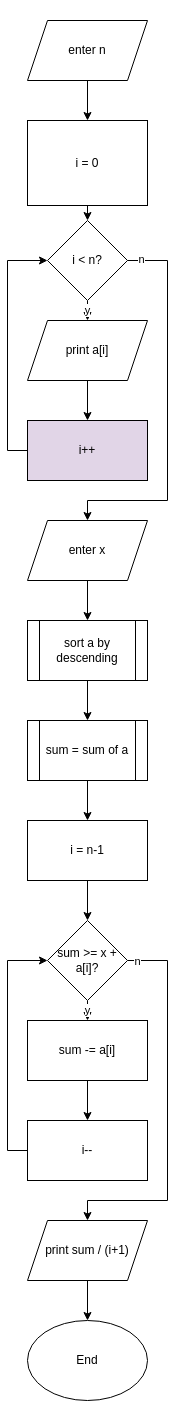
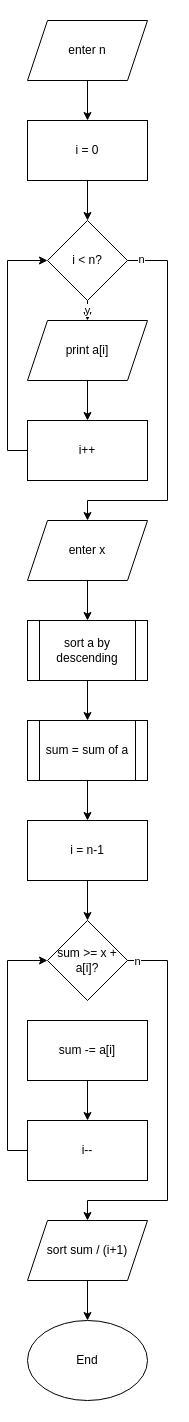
node "i = 0": size 120x85 -> 120x60
node "i++": fillcolor #e1d5e7 -> #ffffff
edge "sum >= x + a[i]?" -> "sum -= a[i]": removed, label "y"
node "print sum / (i+1)": label "print sum / (i+1)" -> "sort sum / (i+1)"
